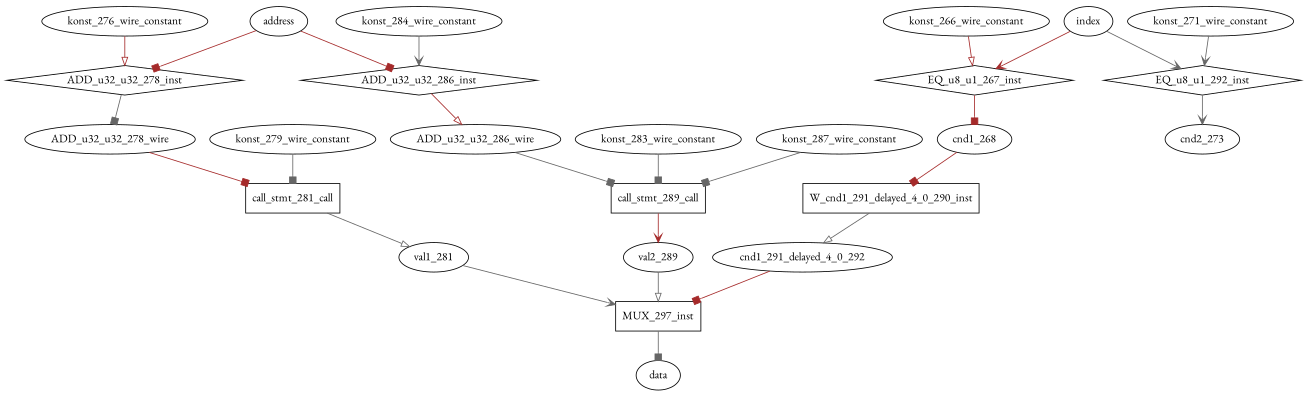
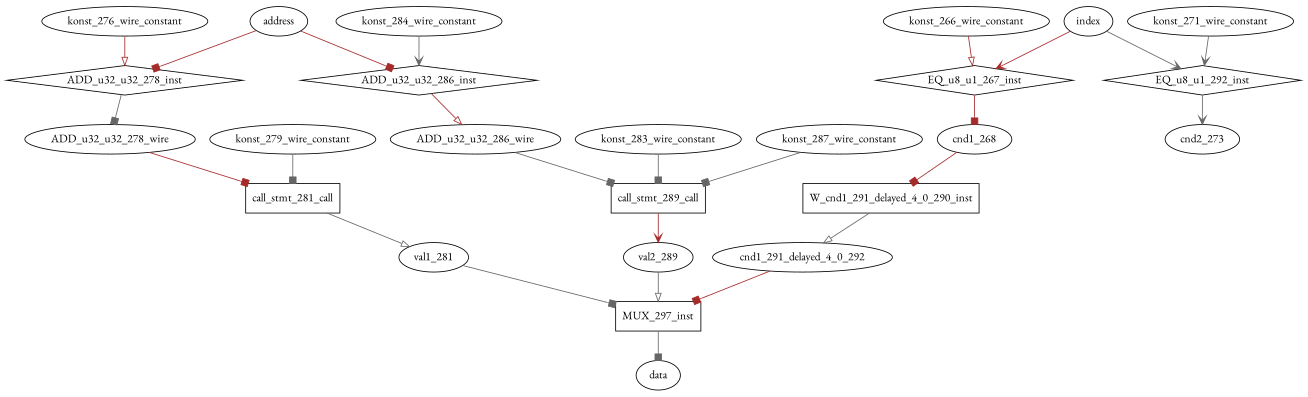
edge "val1_281" -> "MUX_297_inst": arrowhead vee -> box
